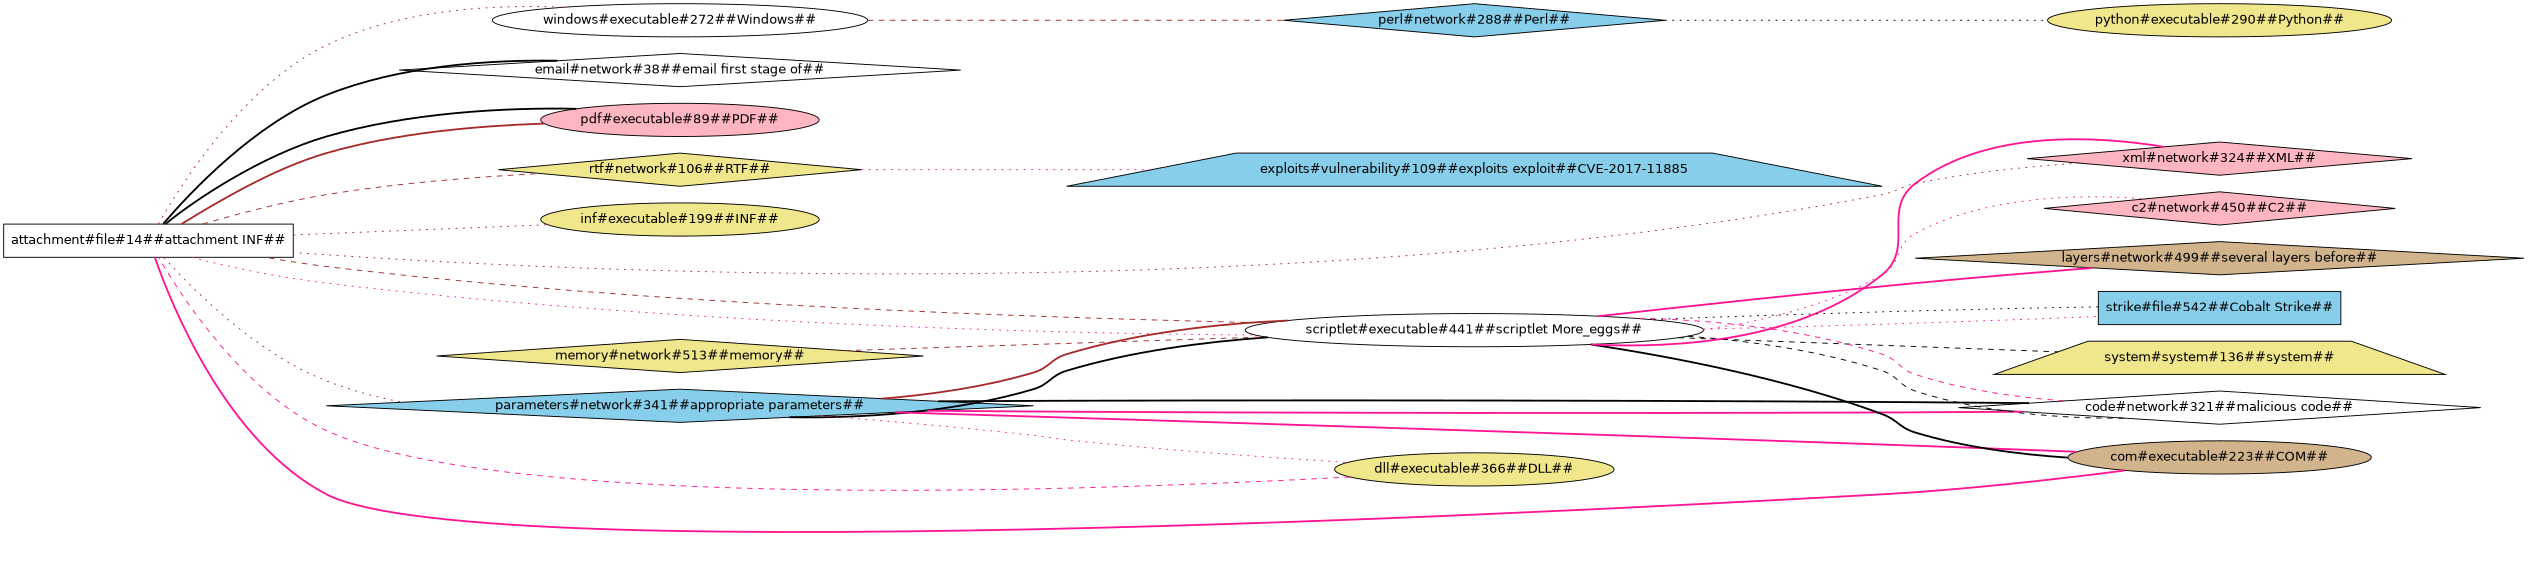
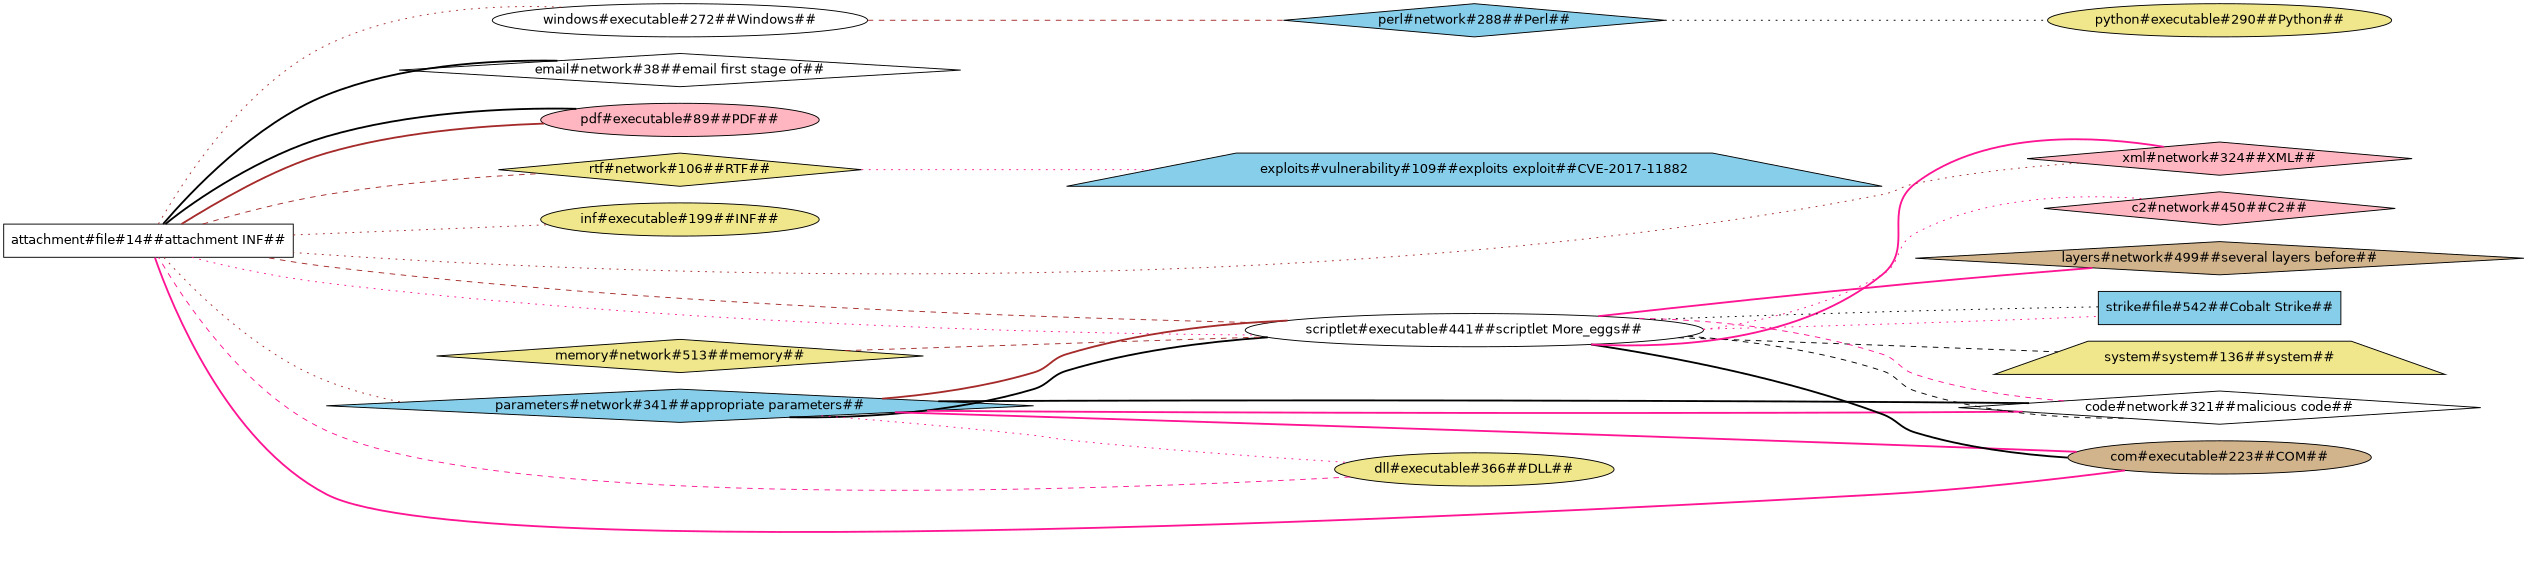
node "exploits#vulnerability#109##exploits exploit##CVE-2017-11885": label "exploits#vulnerability#109##exploits exploit##CVE-2017-11885" -> "exploits#vulnerability#109##exploits exploit##CVE-2017-11882"
